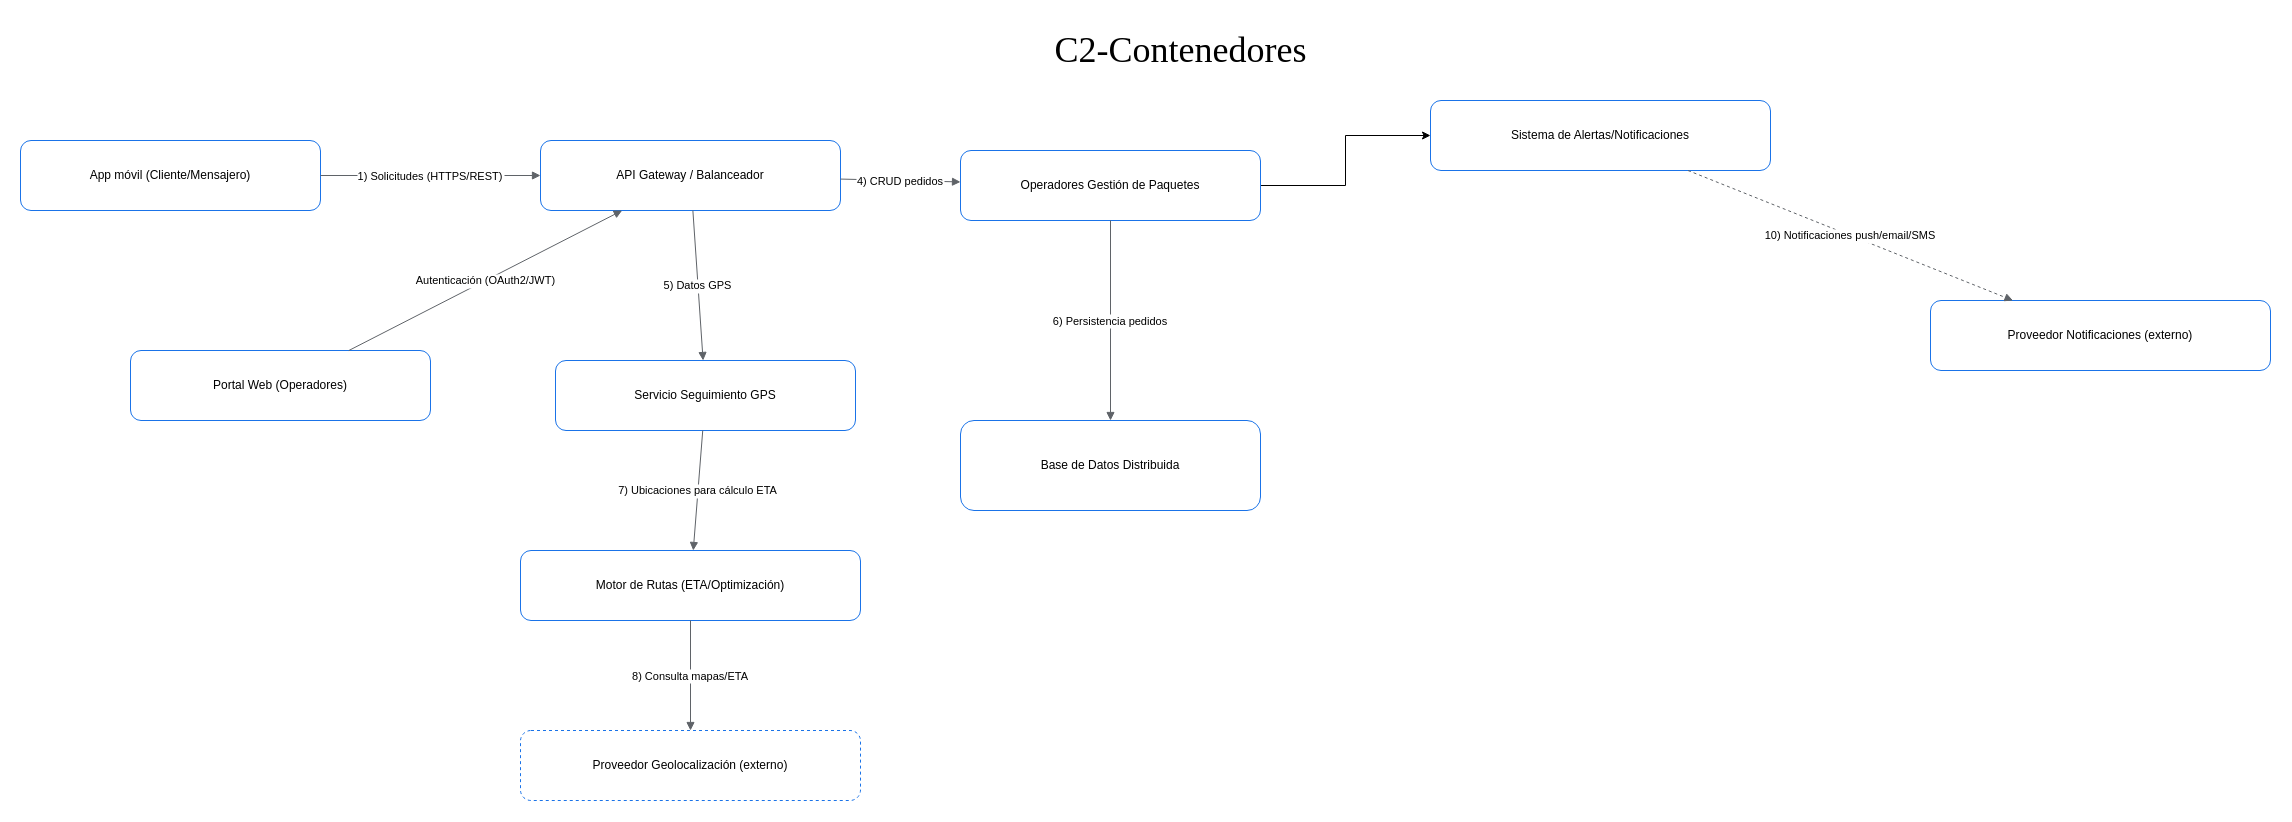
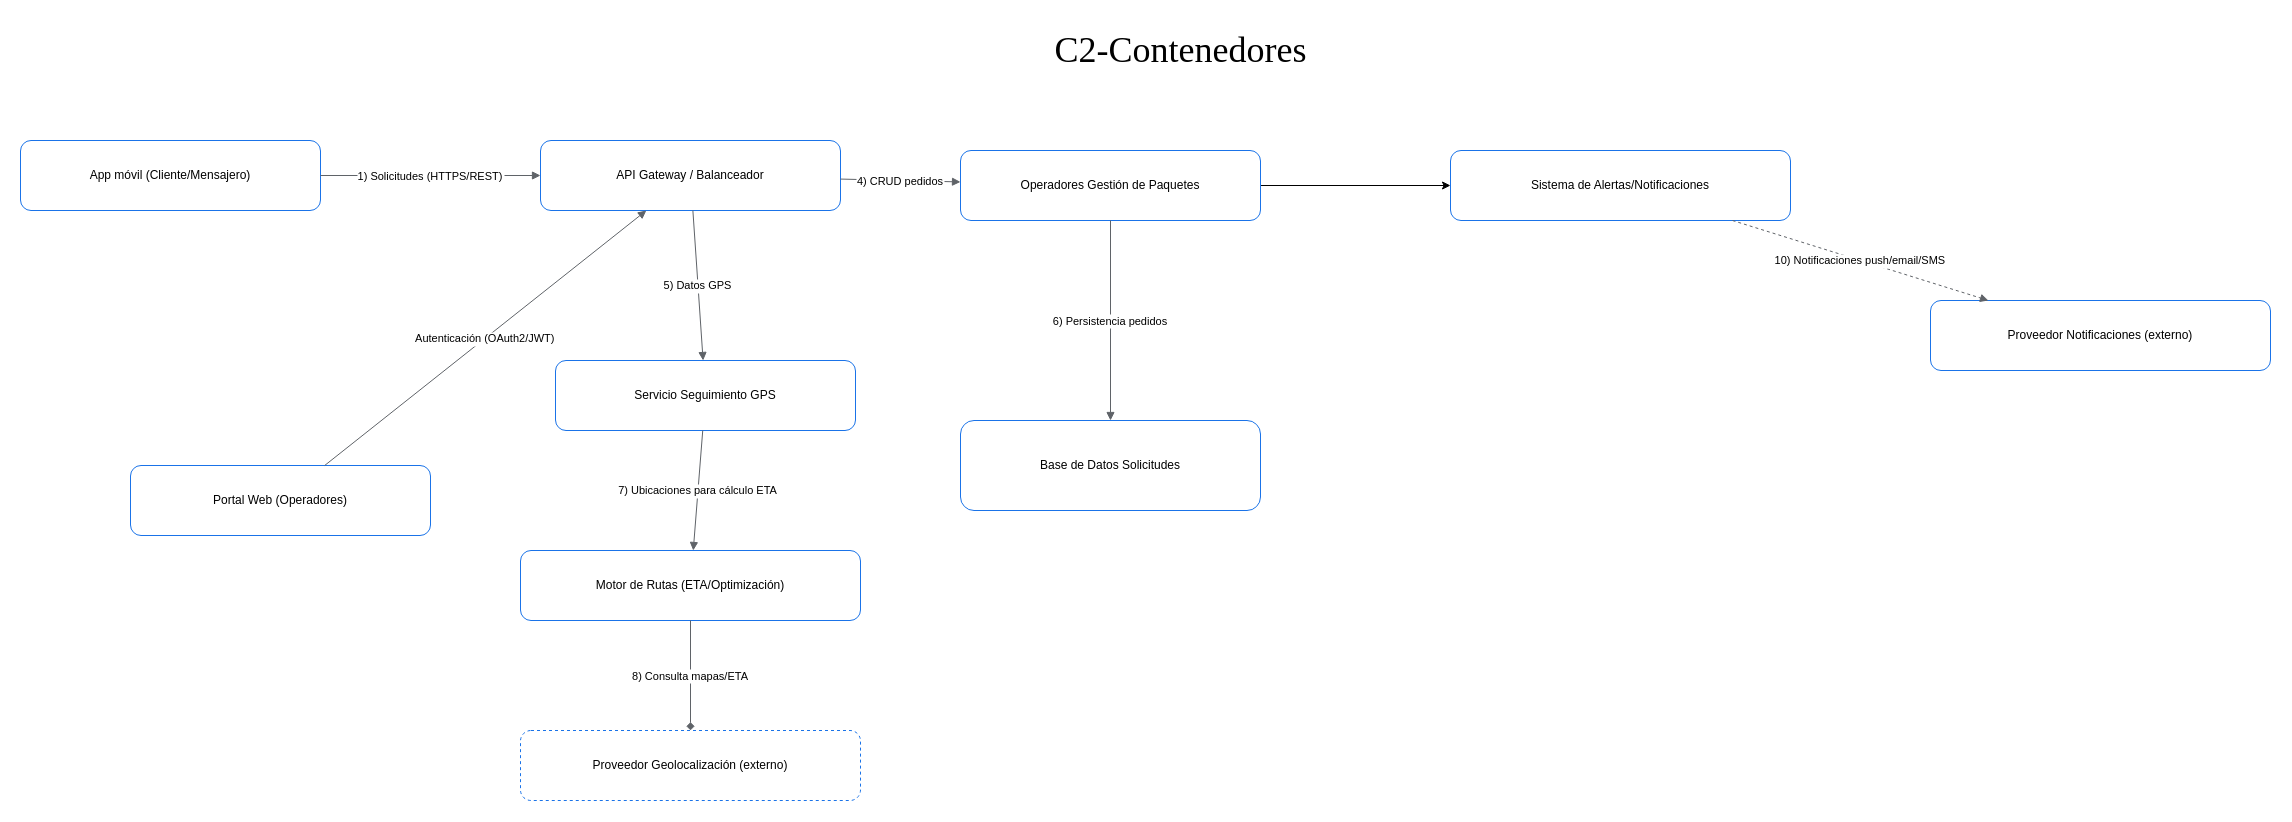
node "Sistema de Alertas/Notificaciones": moved (1601, 136) -> (1621, 186)
node "Portal Web (Operadores)": moved (281, 386) -> (281, 501)
node "Base de Datos Distribuida": label "Base de Datos Distribuida" -> "Base de Datos Solicitudes"
edge "Motor de Rutas (ETA/Optimización)" -> "Proveedor Geolocalización (externo)": arrowhead block -> diamond
